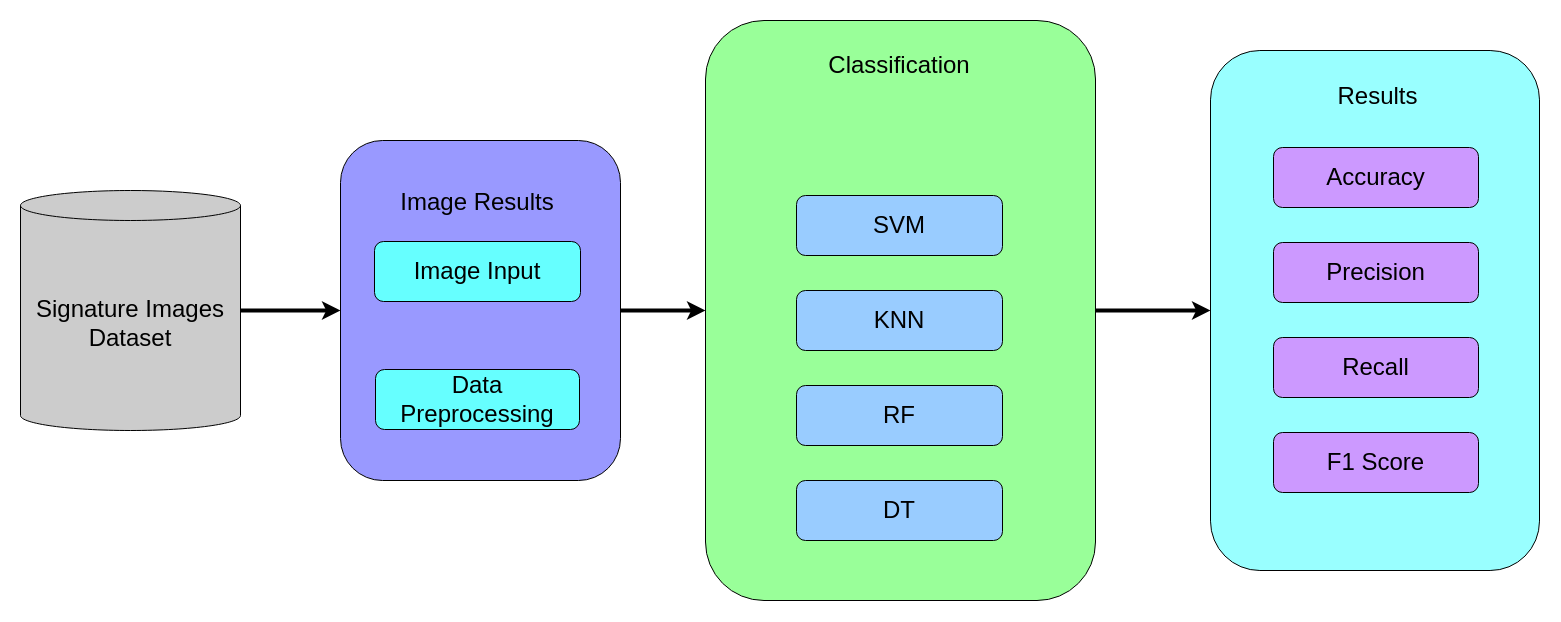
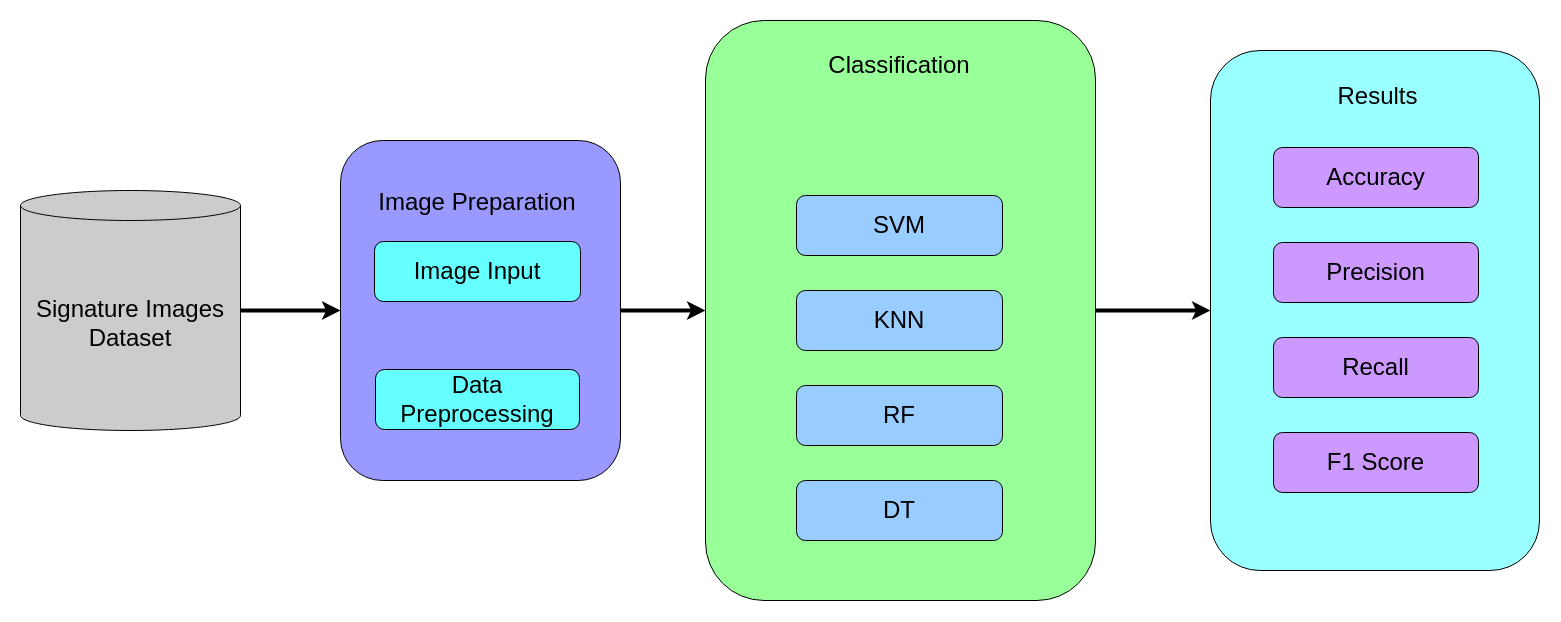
node "Image Results": label "Image Results" -> "Image Preparation"
